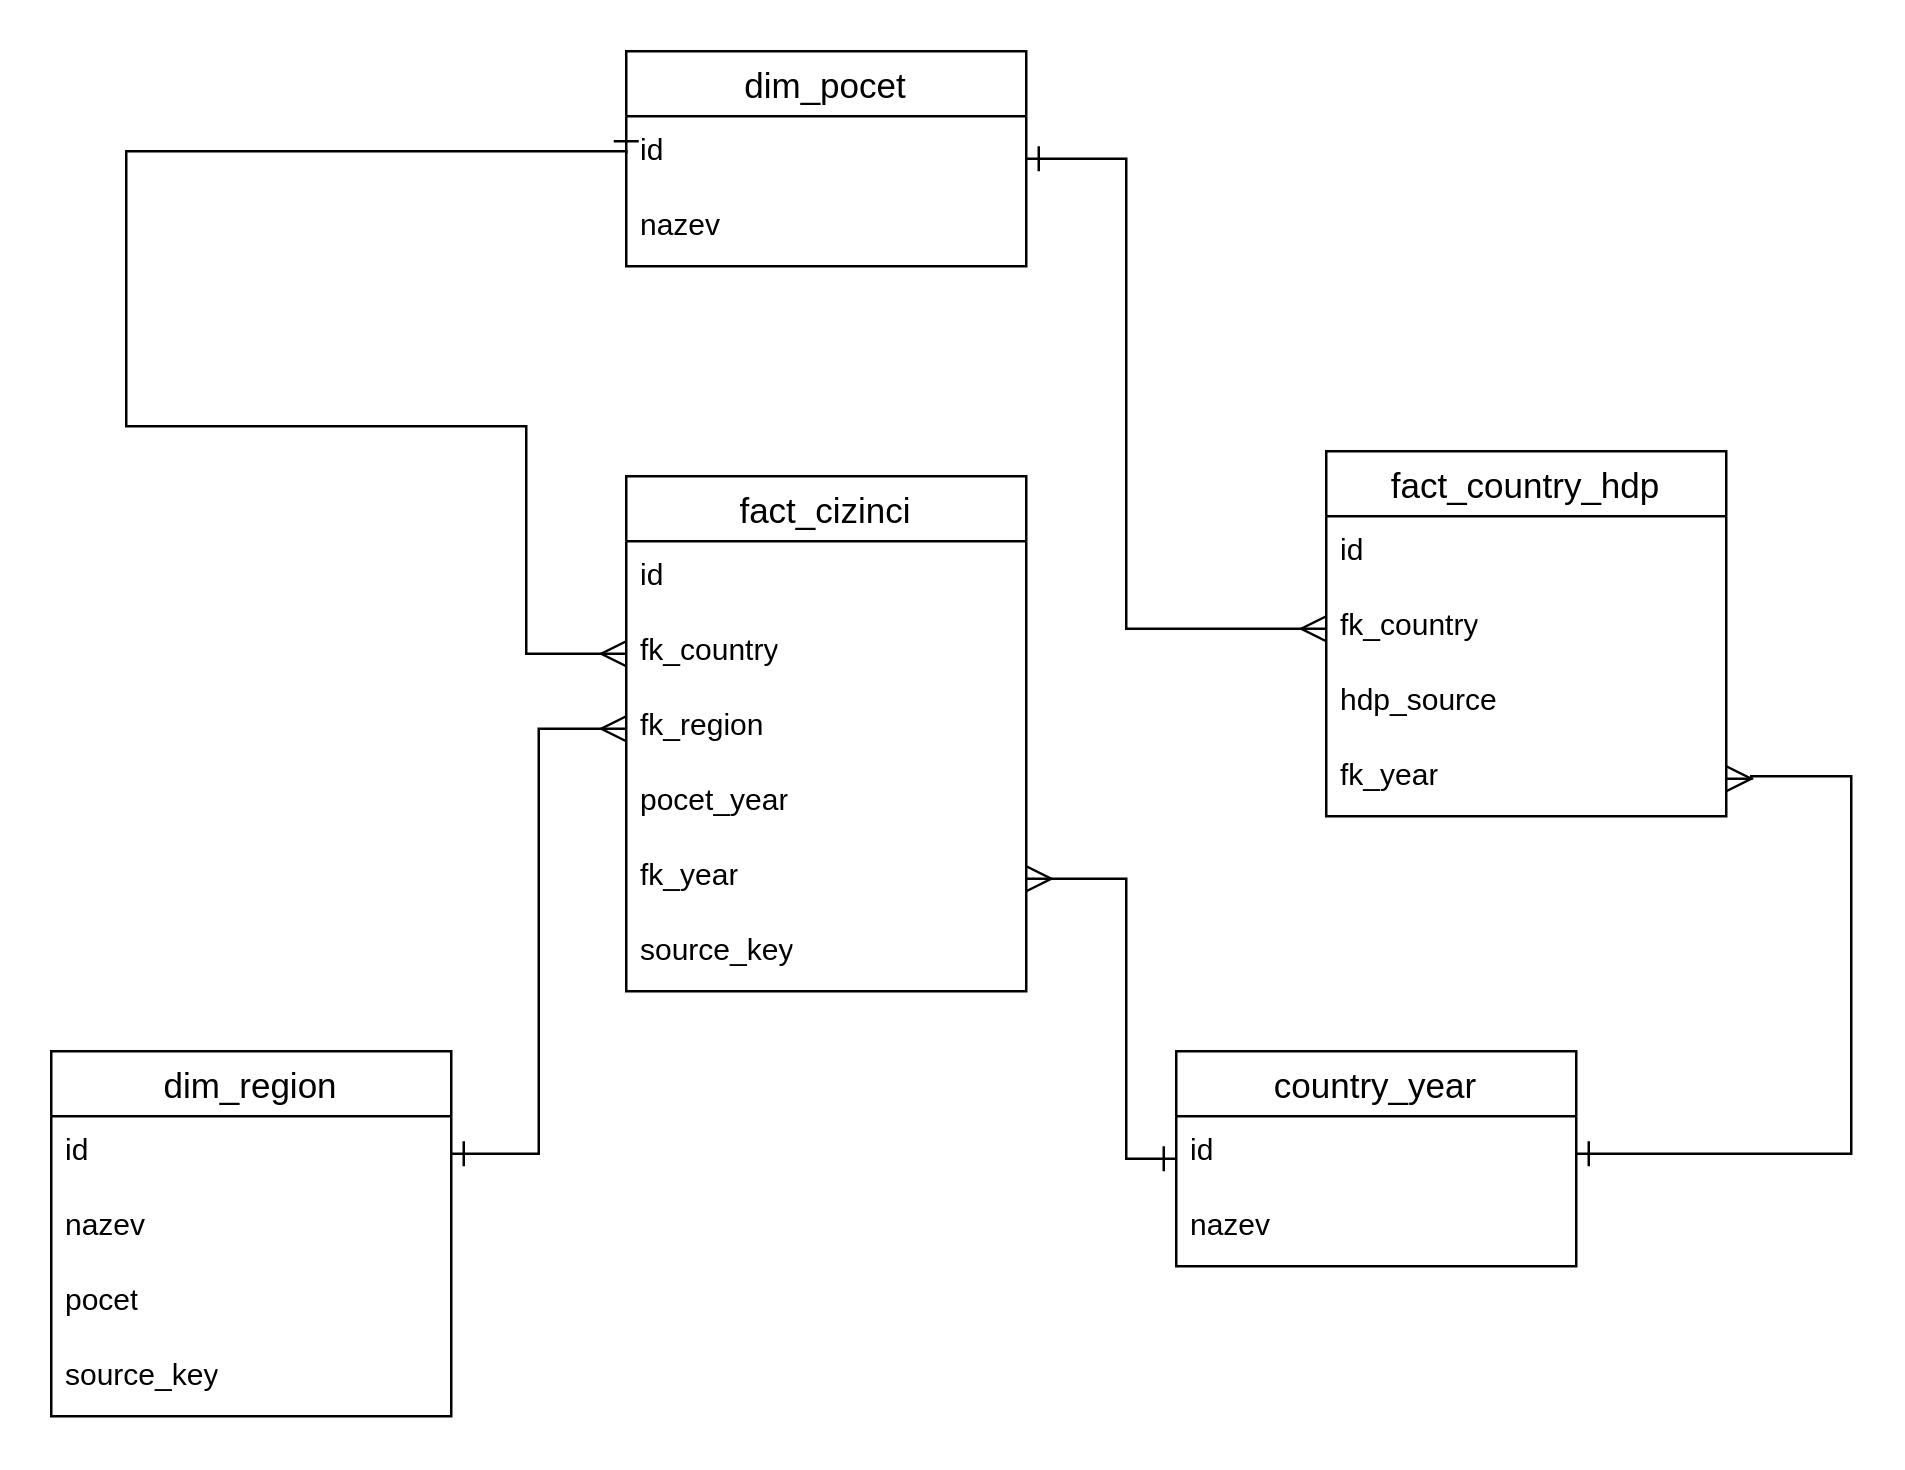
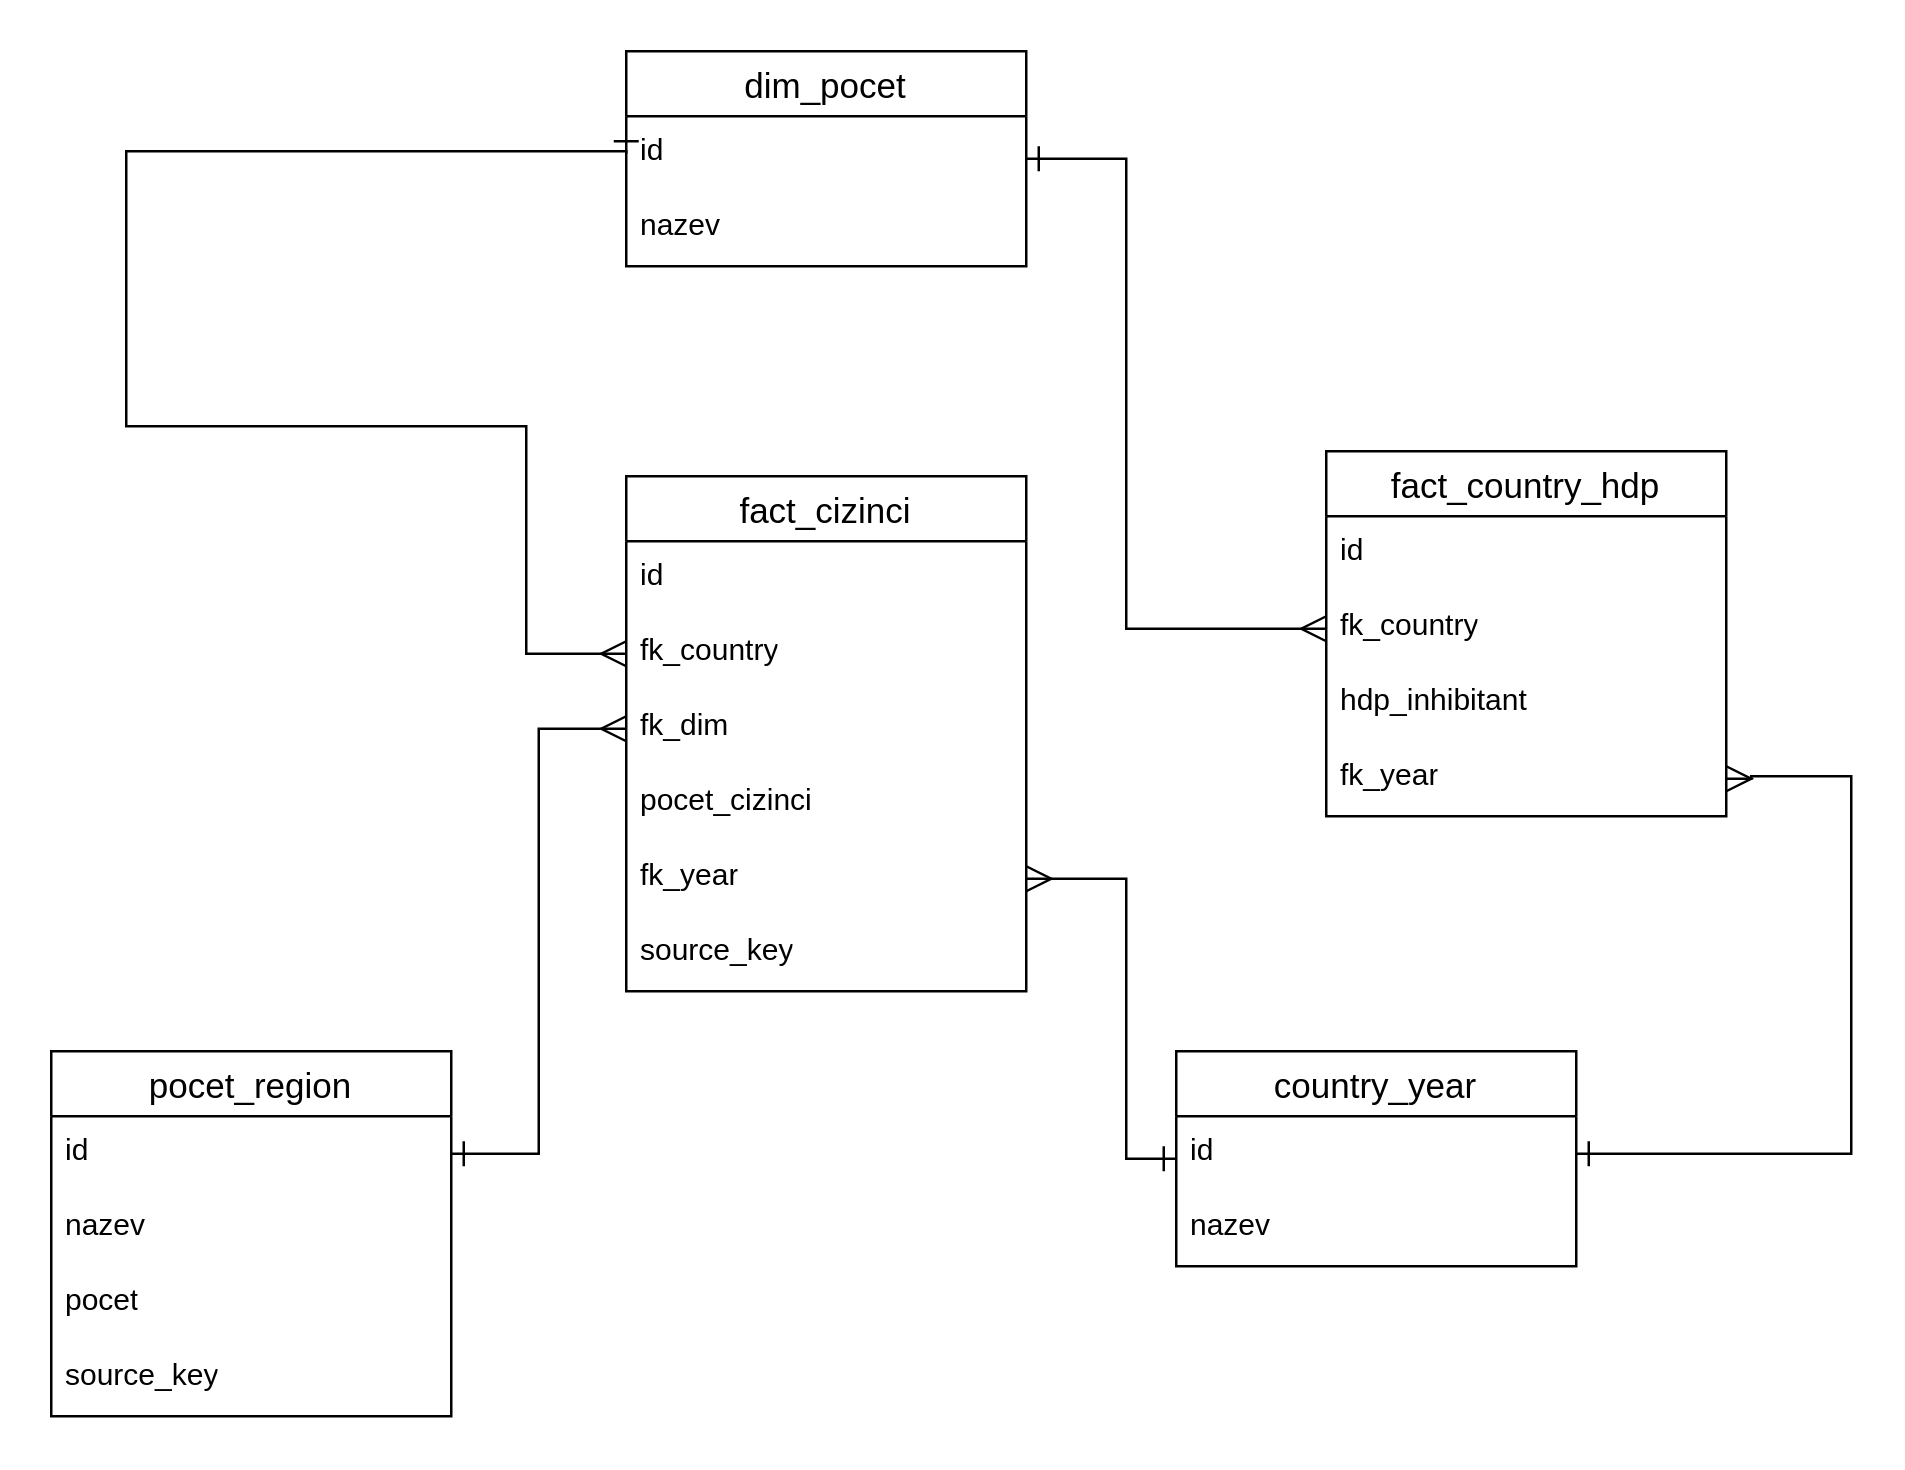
node "hdp_source": label "hdp_source" -> "hdp_inhibitant"
node "fk_region": label "fk_region" -> "fk_dim"
node "pocet_year": label "pocet_year" -> "pocet_cizinci"
node "dim_region": label "dim_region" -> "pocet_region"
